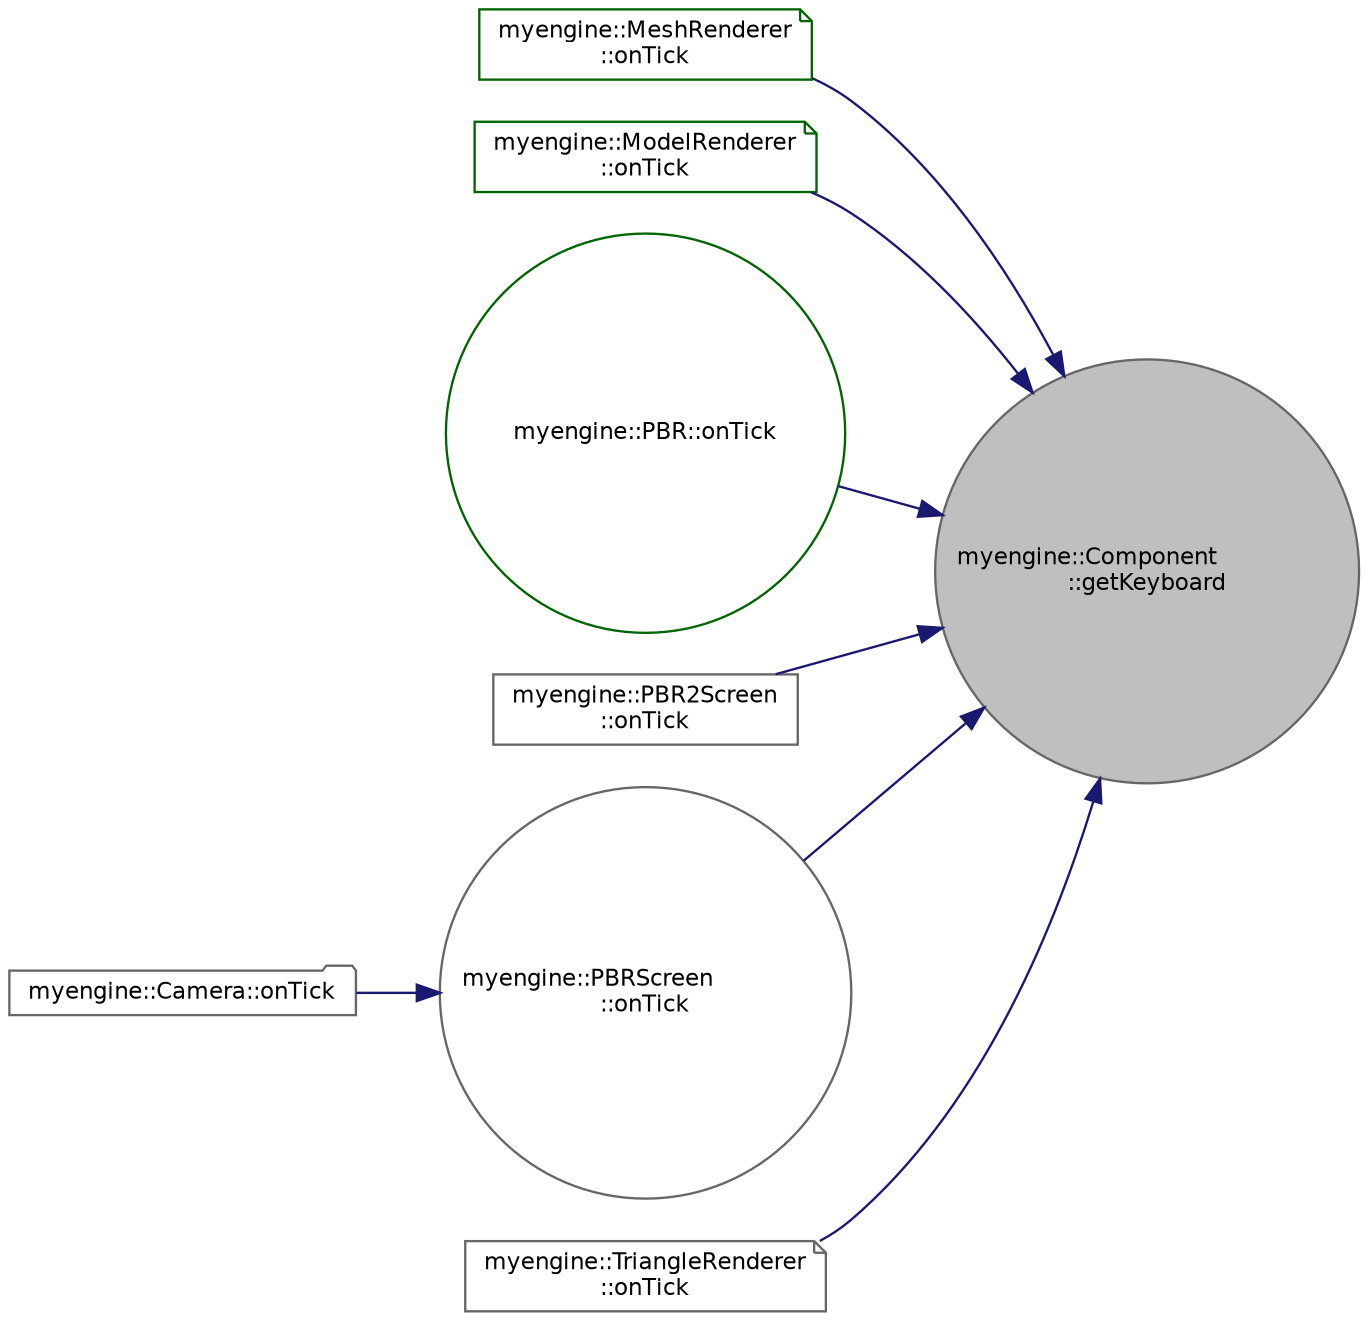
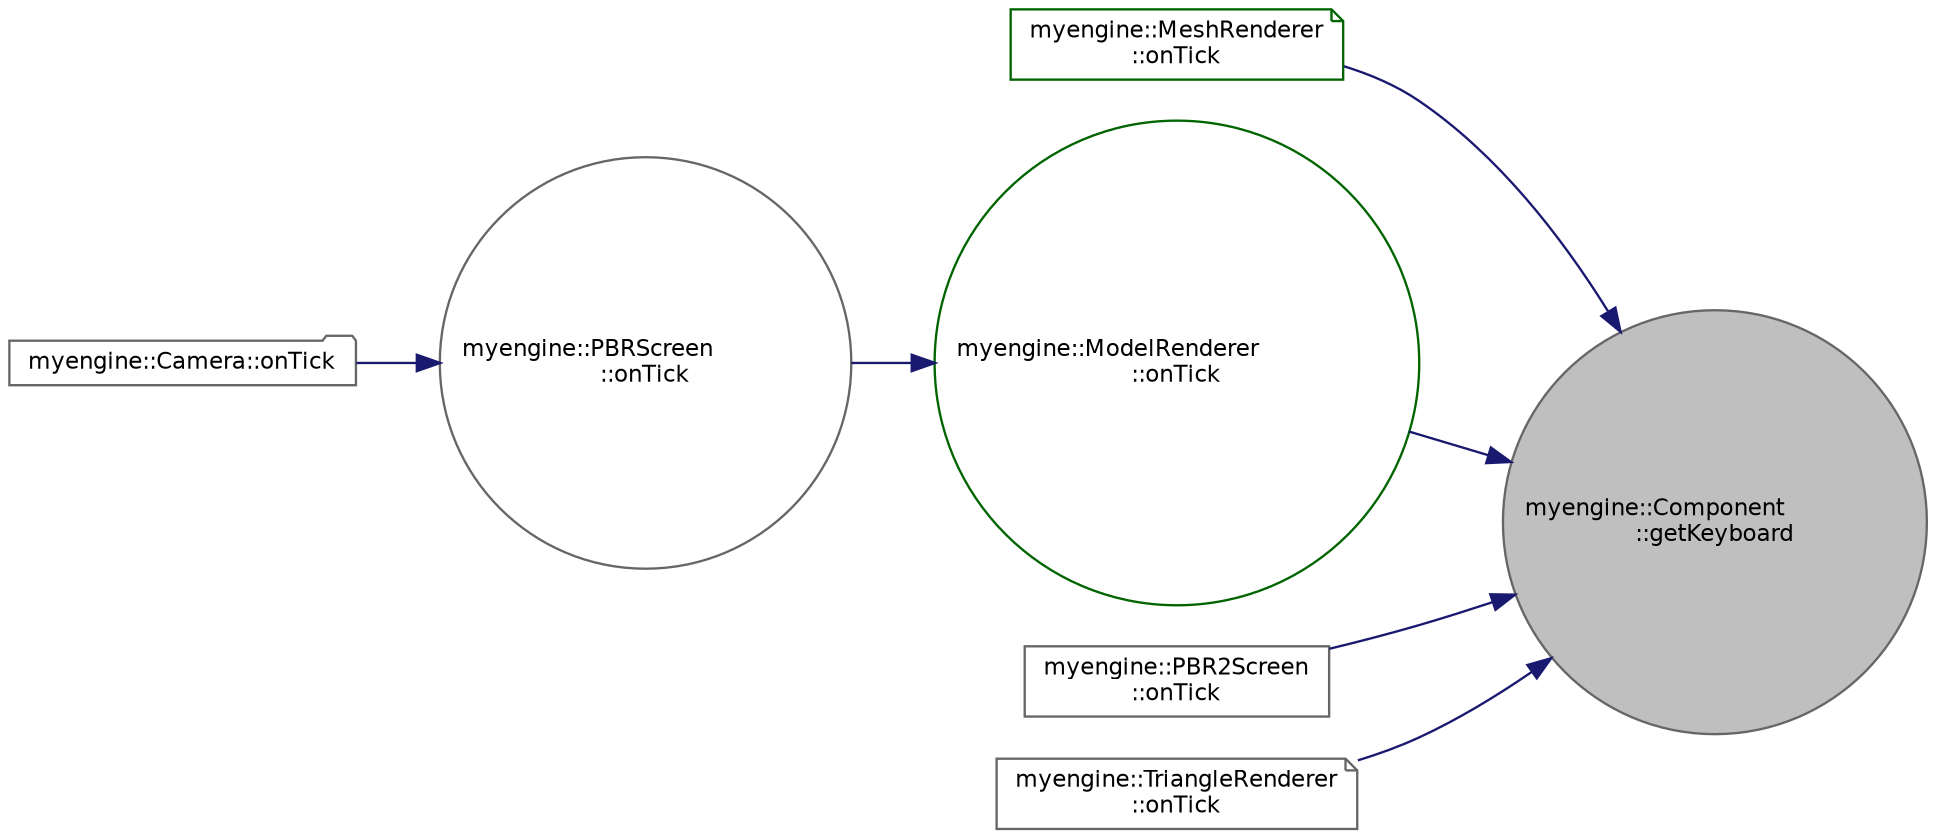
node "myengine::ModelRenderer ::onTick": shape note -> circle
node "myengine::PBR::onTick": removed
edge "myengine::PBRScreen ::onTick" -> "myengine::Component ::getKeyboard": now "myengine::PBRScreen ::onTick" -> "myengine::ModelRenderer ::onTick"
